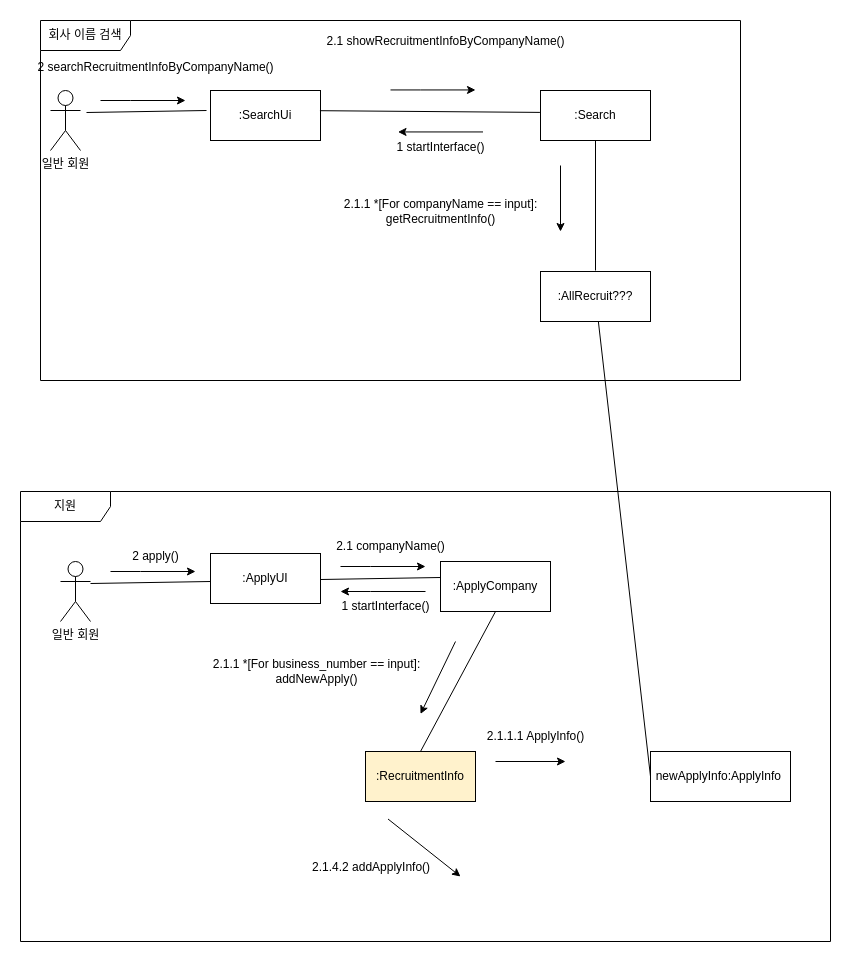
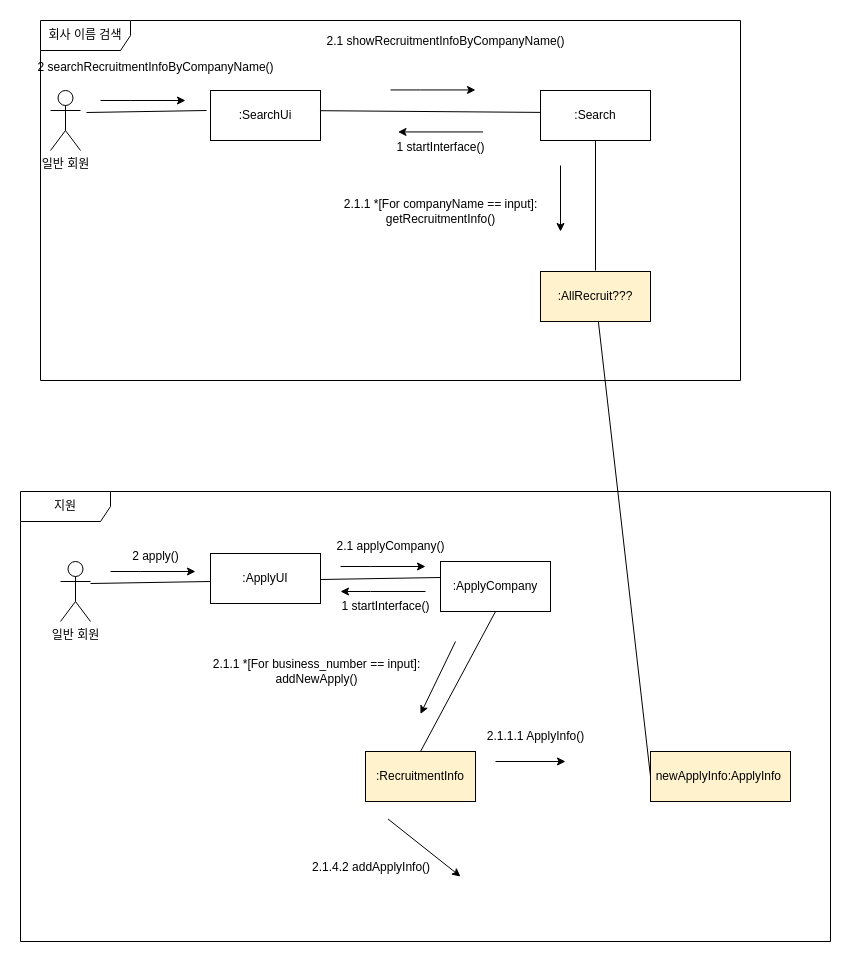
node ":AllRecruit???": fillcolor #ffffff -> #fff2cc
node "2.1 companyName()": label "2.1 companyName()" -> "2.1 applyCompany()"
node "newApplyInfo:ApplyInfo": fillcolor #ffffff -> #fff2cc
